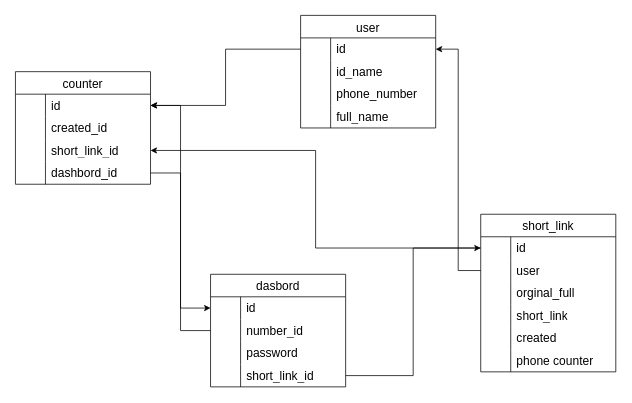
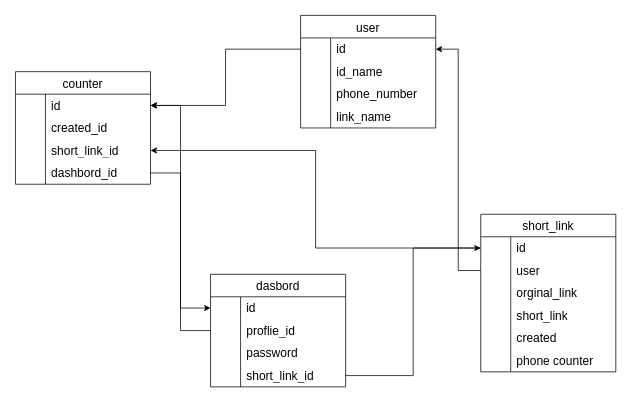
node "full_name": label "full_name" -> "link_name"
node "orginal_full": label "orginal_full" -> "orginal_link"
node "number_id": label "number_id" -> "proflie_id"
